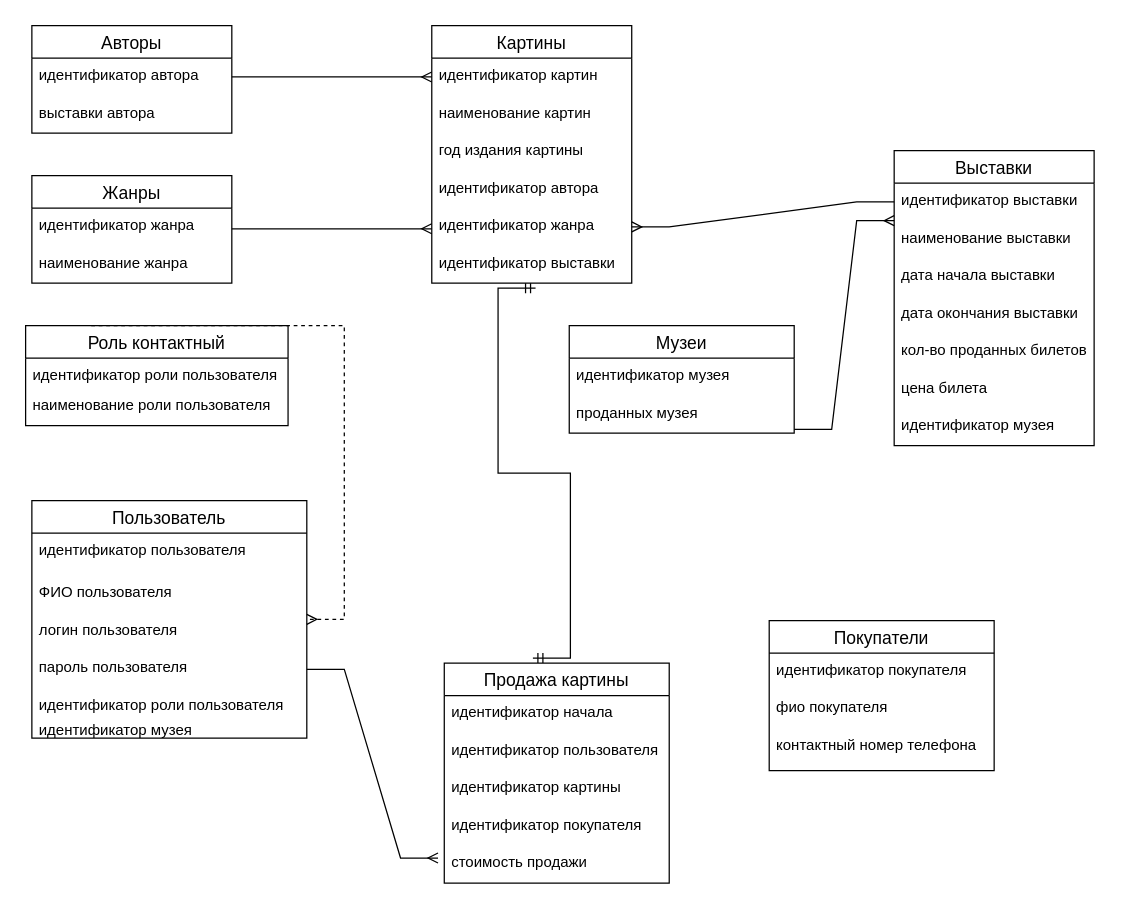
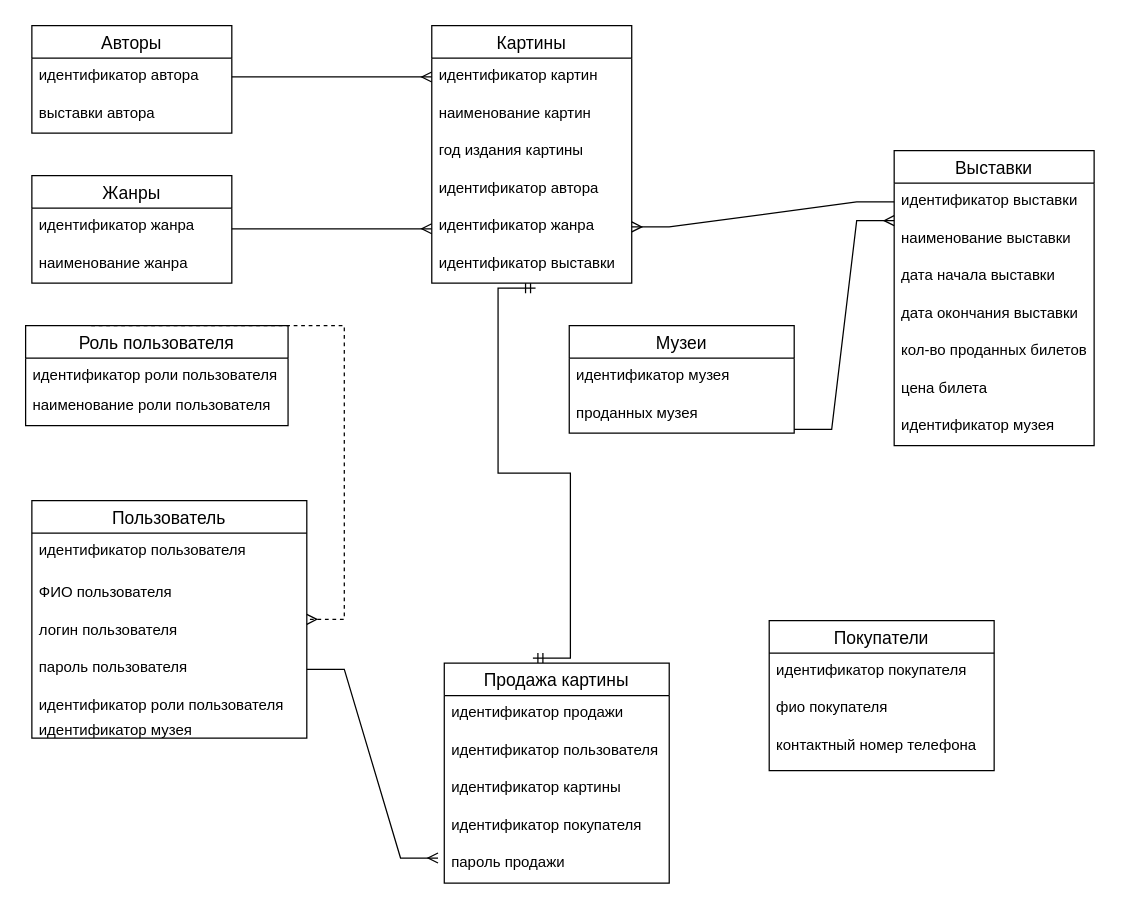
node "Роль контактный": label "Роль контактный" -> "Роль пользователя"
node "идентификатор начала": label "идентификатор начала" -> "идентификатор продажи"
node "стоимость продажи": label "стоимость продажи" -> "пароль продажи"
